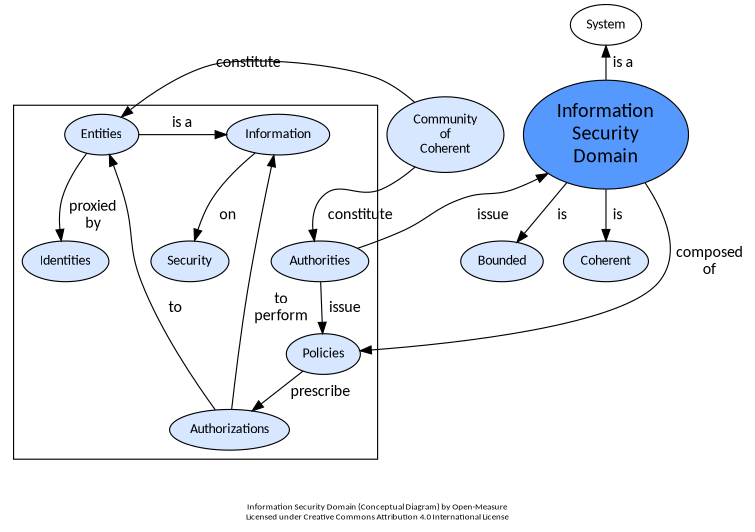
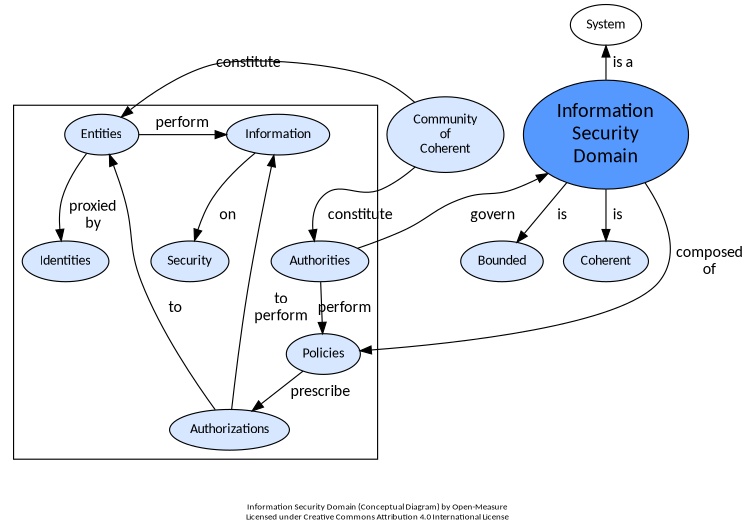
edge "Entities" -> "Information": label "  is a  " -> "  perform  "
edge "Authorities" -> "Information Security Domain": label "  issue  " -> "  govern  "
edge "Authorities" -> "Policies": label "  issue  " -> "  perform  "
